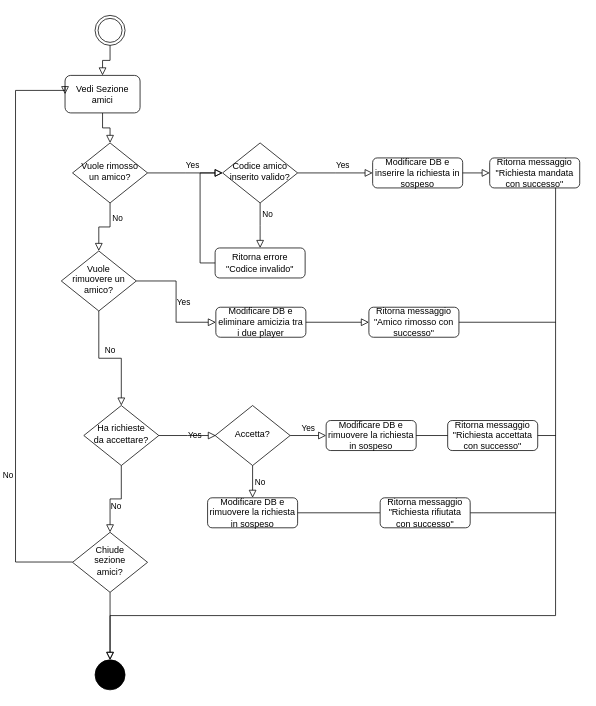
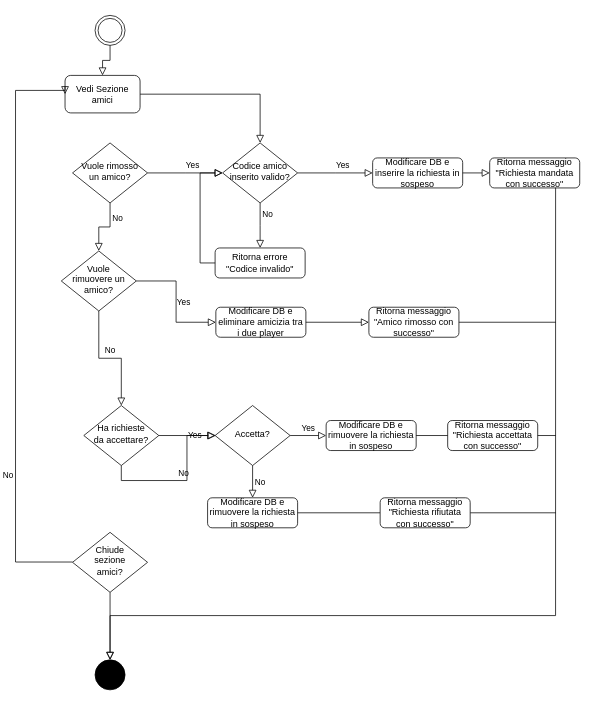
edge "Vedi Sezione amici" -> "Vuole rimosso un amico?": now "Vedi Sezione amici" -> "Codice amico inserito valido?"
edge "Ha richieste da accettare?" -> "Chiude sezione amici?": now "Ha richieste da accettare?" -> "Accetta?"
